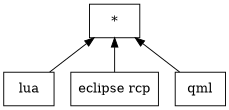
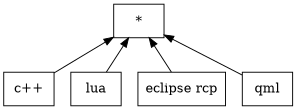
node "c++": added
